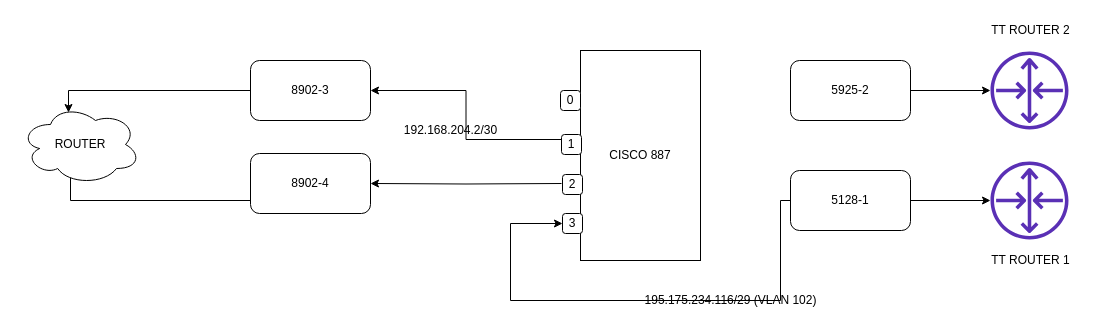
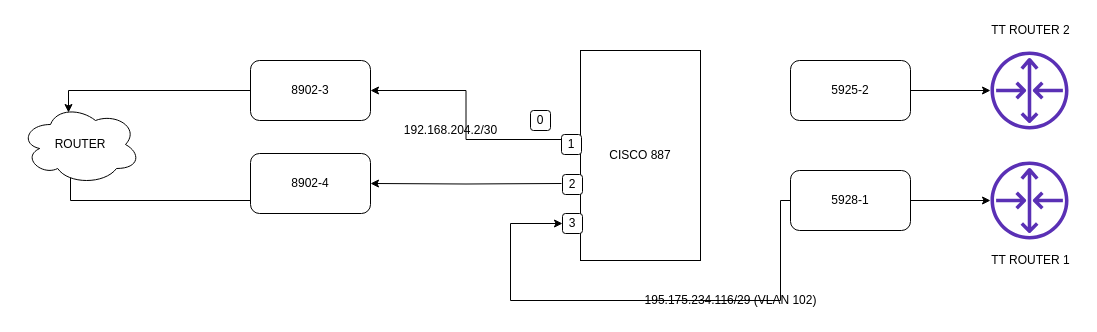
node "0": moved (571, 101) -> (541, 121)
node "5128-1": label "5128-1" -> "5928-1"
